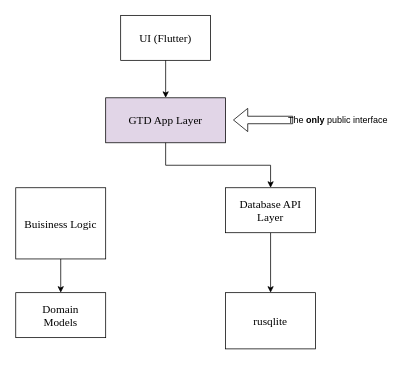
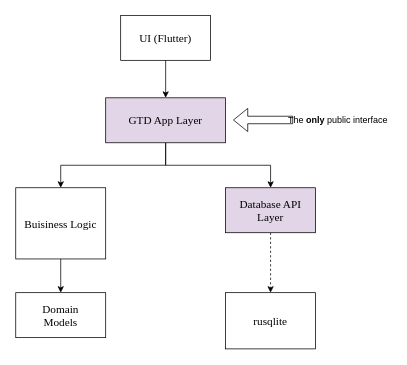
edge "GTD App Layer" -> "Buisiness Logic": added
node "Database API Layer": fillcolor #ffffff -> #e1d5e7
edge "Database API Layer" -> "rusqlite": style solid -> dashed
